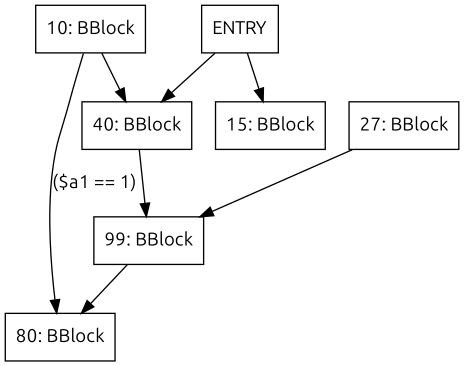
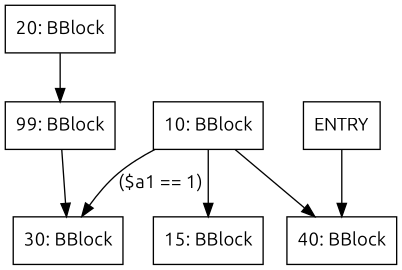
edge "ENTRY" -> "15: BBlock": now "10: BBlock" -> "15: BBlock"
node "27: BBlock": label "27: BBlock" -> "20: BBlock"
edge "40: BBlock" -> "99: BBlock": removed
node "80: BBlock": label "80: BBlock" -> "30: BBlock"
